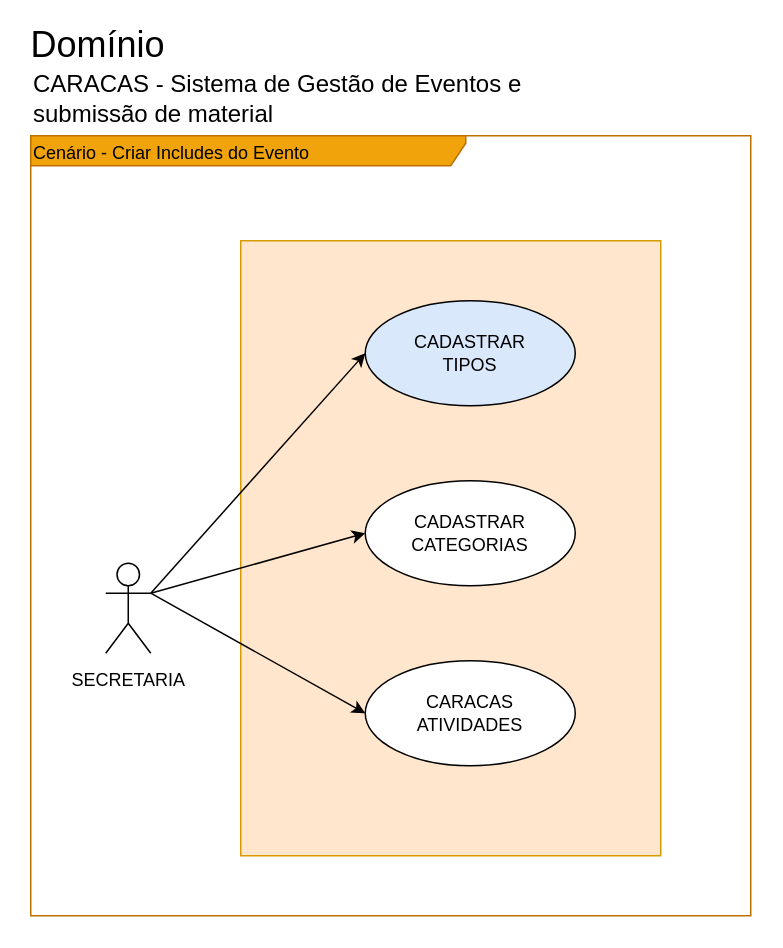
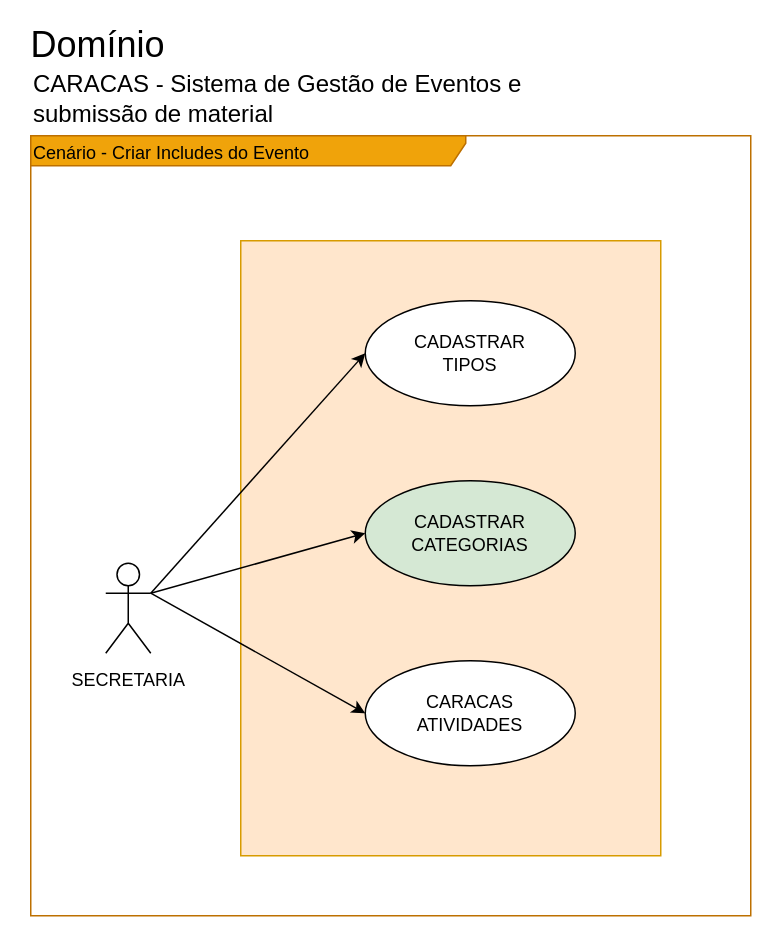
node "CADASTRAR TIPOS": fillcolor #dae8fc -> #ffffff
node "CADASTRAR CATEGORIAS": fillcolor #ffffff -> #d5e8d4
